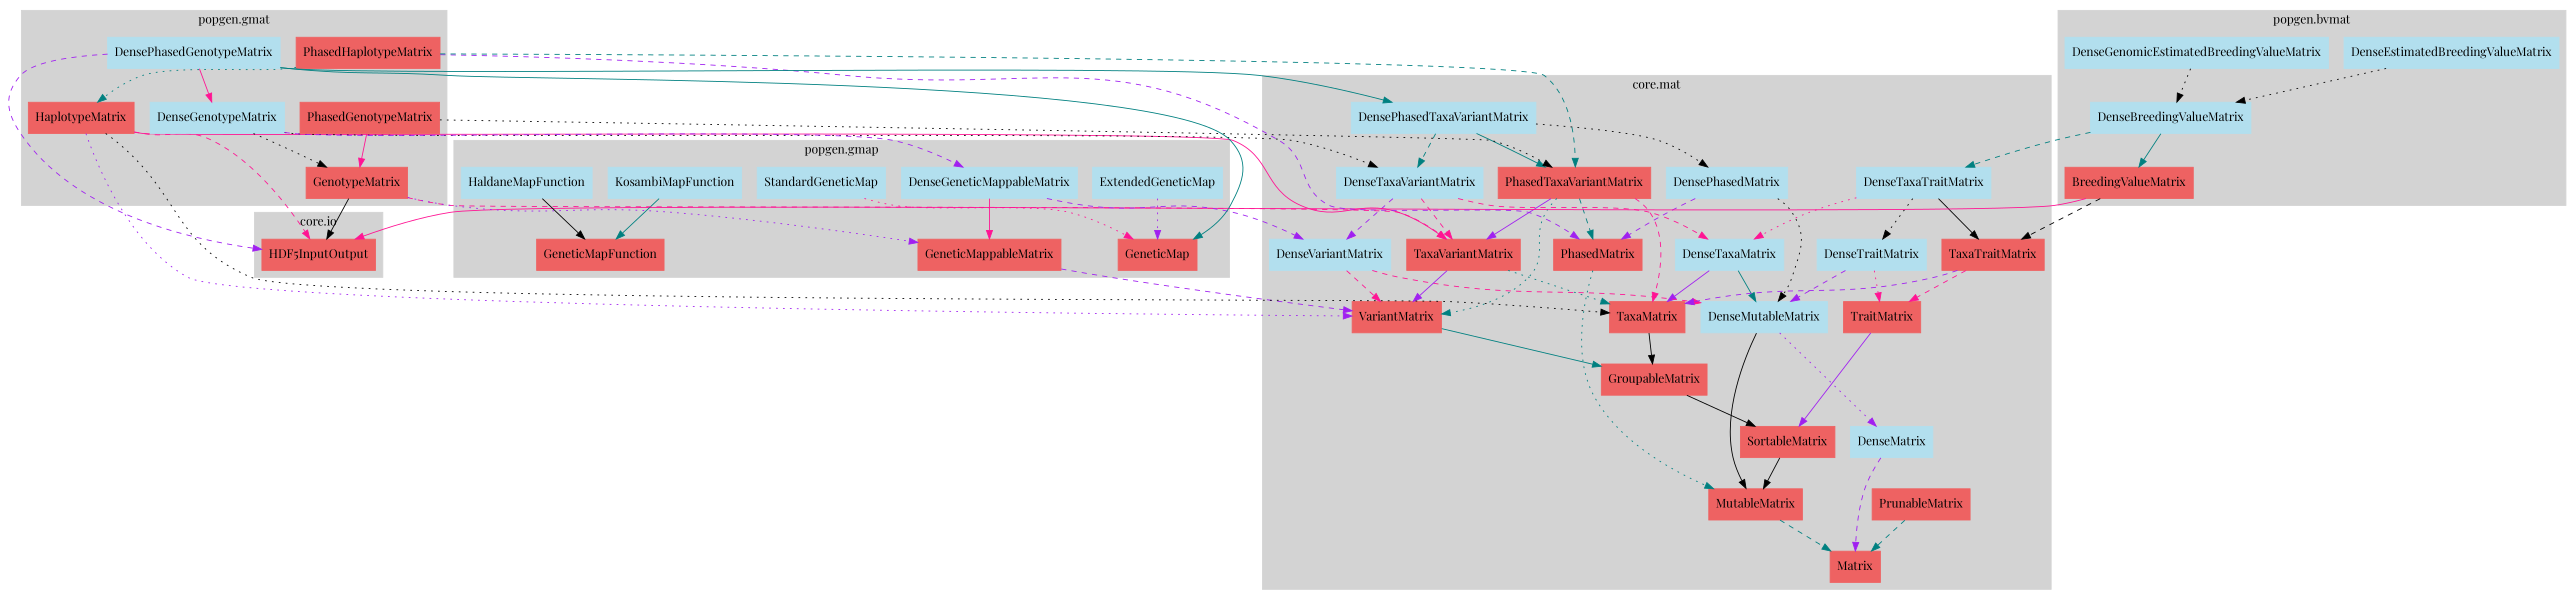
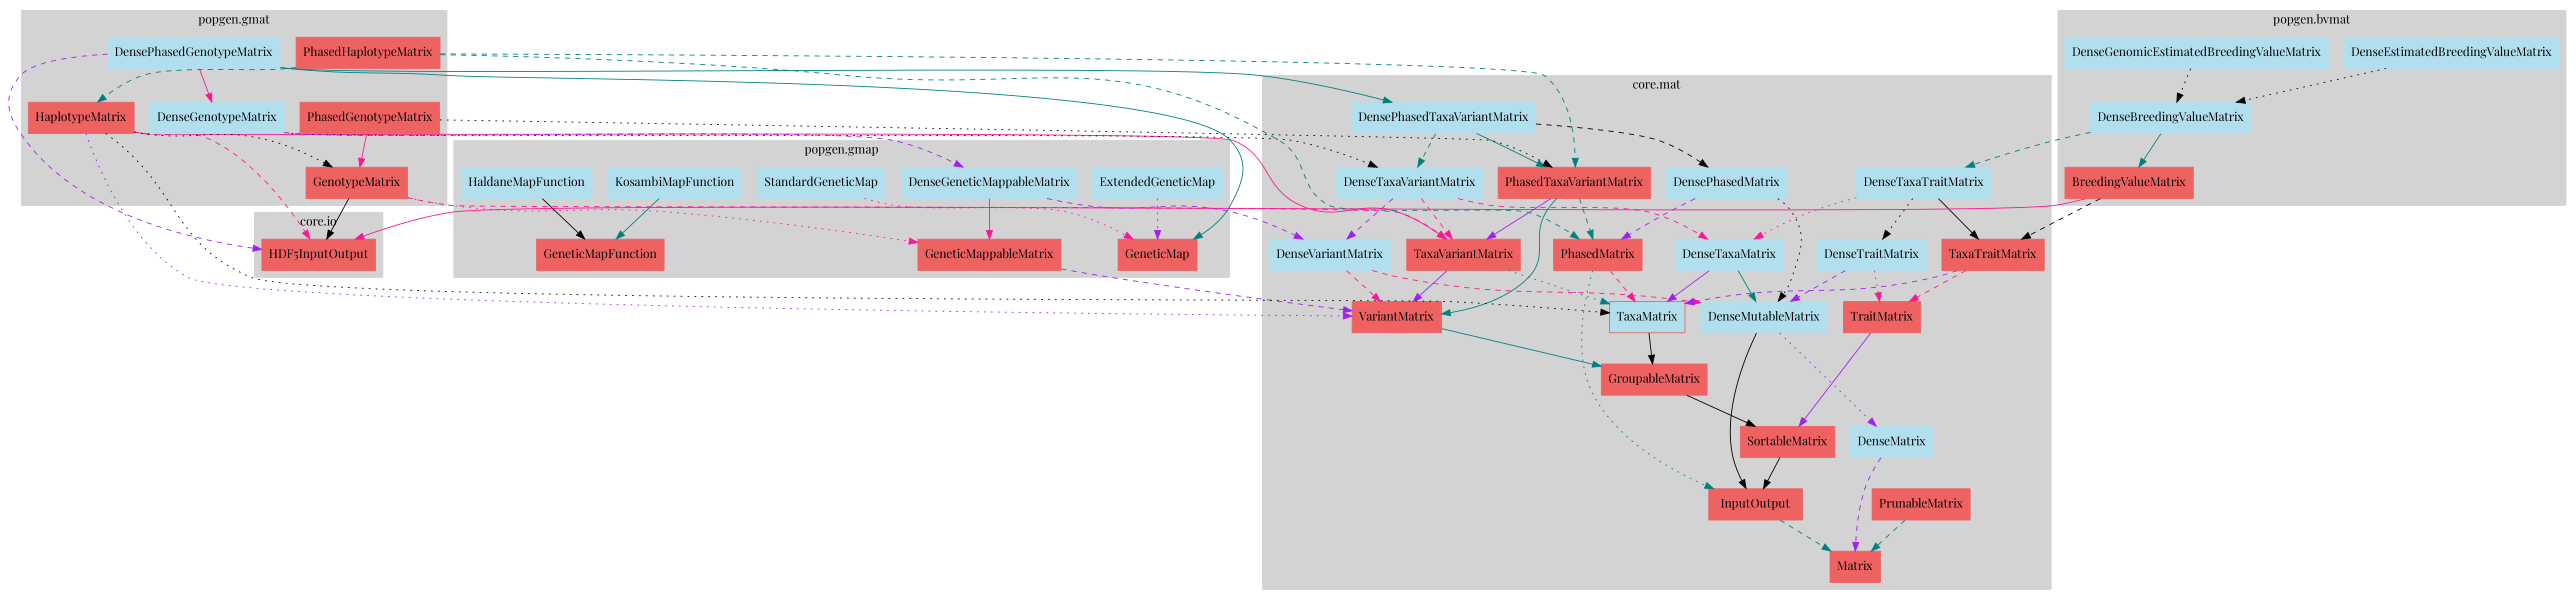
edge "PhasedHaplotypeMatrix" -> "HaplotypeMatrix": style dotted -> dashed
edge "PhasedHaplotypeMatrix" -> "PhasedMatrix": color purple -> teal
edge "DensePhasedTaxaVariantMatrix" -> "DensePhasedMatrix": style dotted -> dashed
edge "DenseGenotypeMatrix" -> "GenotypeMatrix": now "HaplotypeMatrix" -> "GenotypeMatrix"
edge "GenotypeMatrix" -> "GeneticMappableMatrix": color purple -> deeppink
edge "PhasedTaxaVariantMatrix" -> "TaxaMatrix": now "PhasedMatrix" -> "TaxaMatrix"
edge "PhasedTaxaVariantMatrix" -> "VariantMatrix": style dotted -> solid
node "TaxaMatrix": fillcolor #ee6262 -> lightblue2
node "MutableMatrix": label "MutableMatrix" -> "InputOutput"
